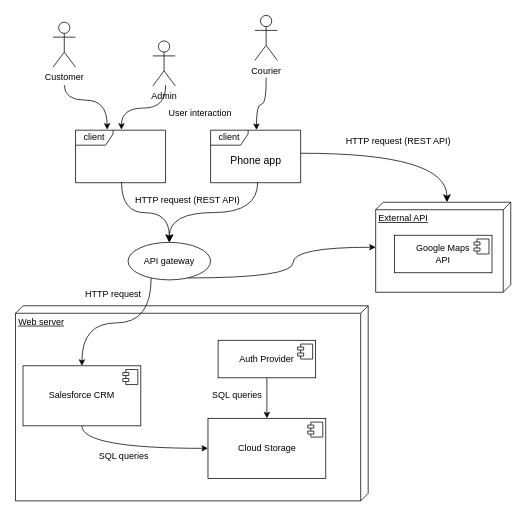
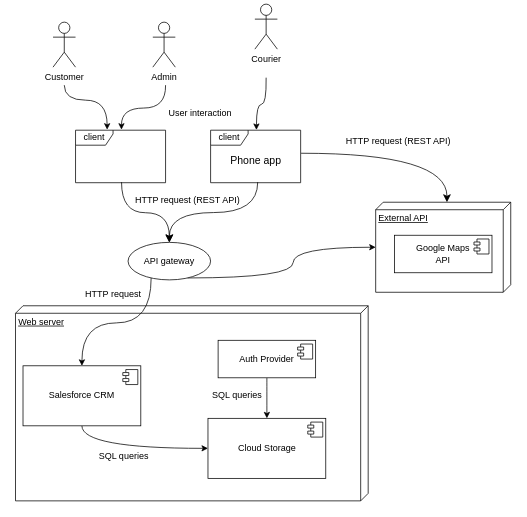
node "Courier": moved (266, 38) -> (266, 27)
node "Admin": moved (164, 63) -> (164, 45)
